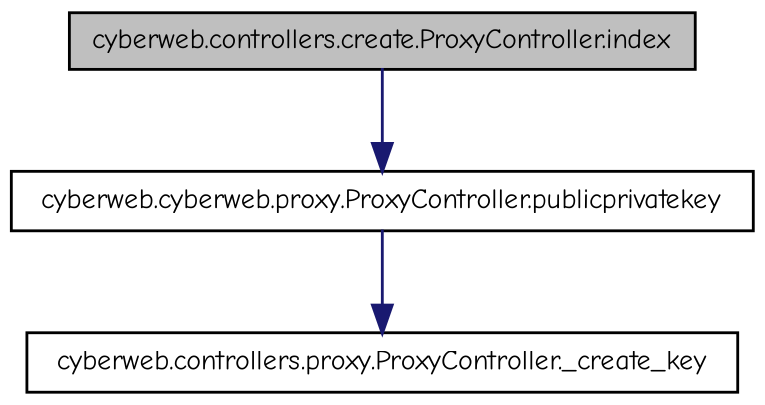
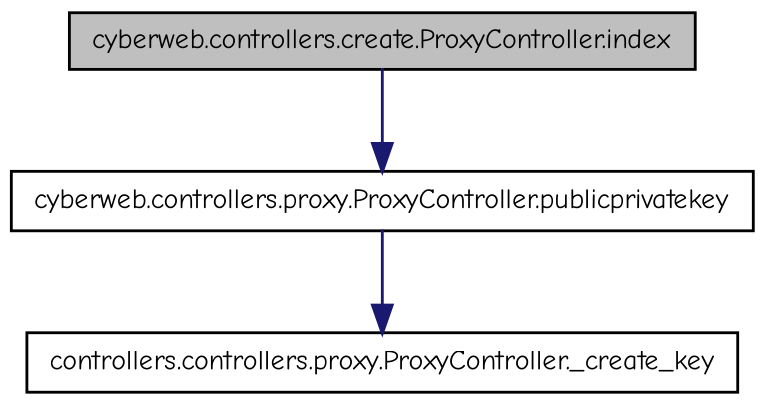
node "cyberweb.cyberweb.proxy.ProxyController.publicprivatekey": label "cyberweb.cyberweb.proxy.ProxyController.publicprivatekey" -> "cyberweb.controllers.proxy.ProxyController.publicprivatekey"
node "cyberweb.controllers.proxy.ProxyController._create_key": label "cyberweb.controllers.proxy.ProxyController._create_key" -> "controllers.controllers.proxy.ProxyController._create_key"
